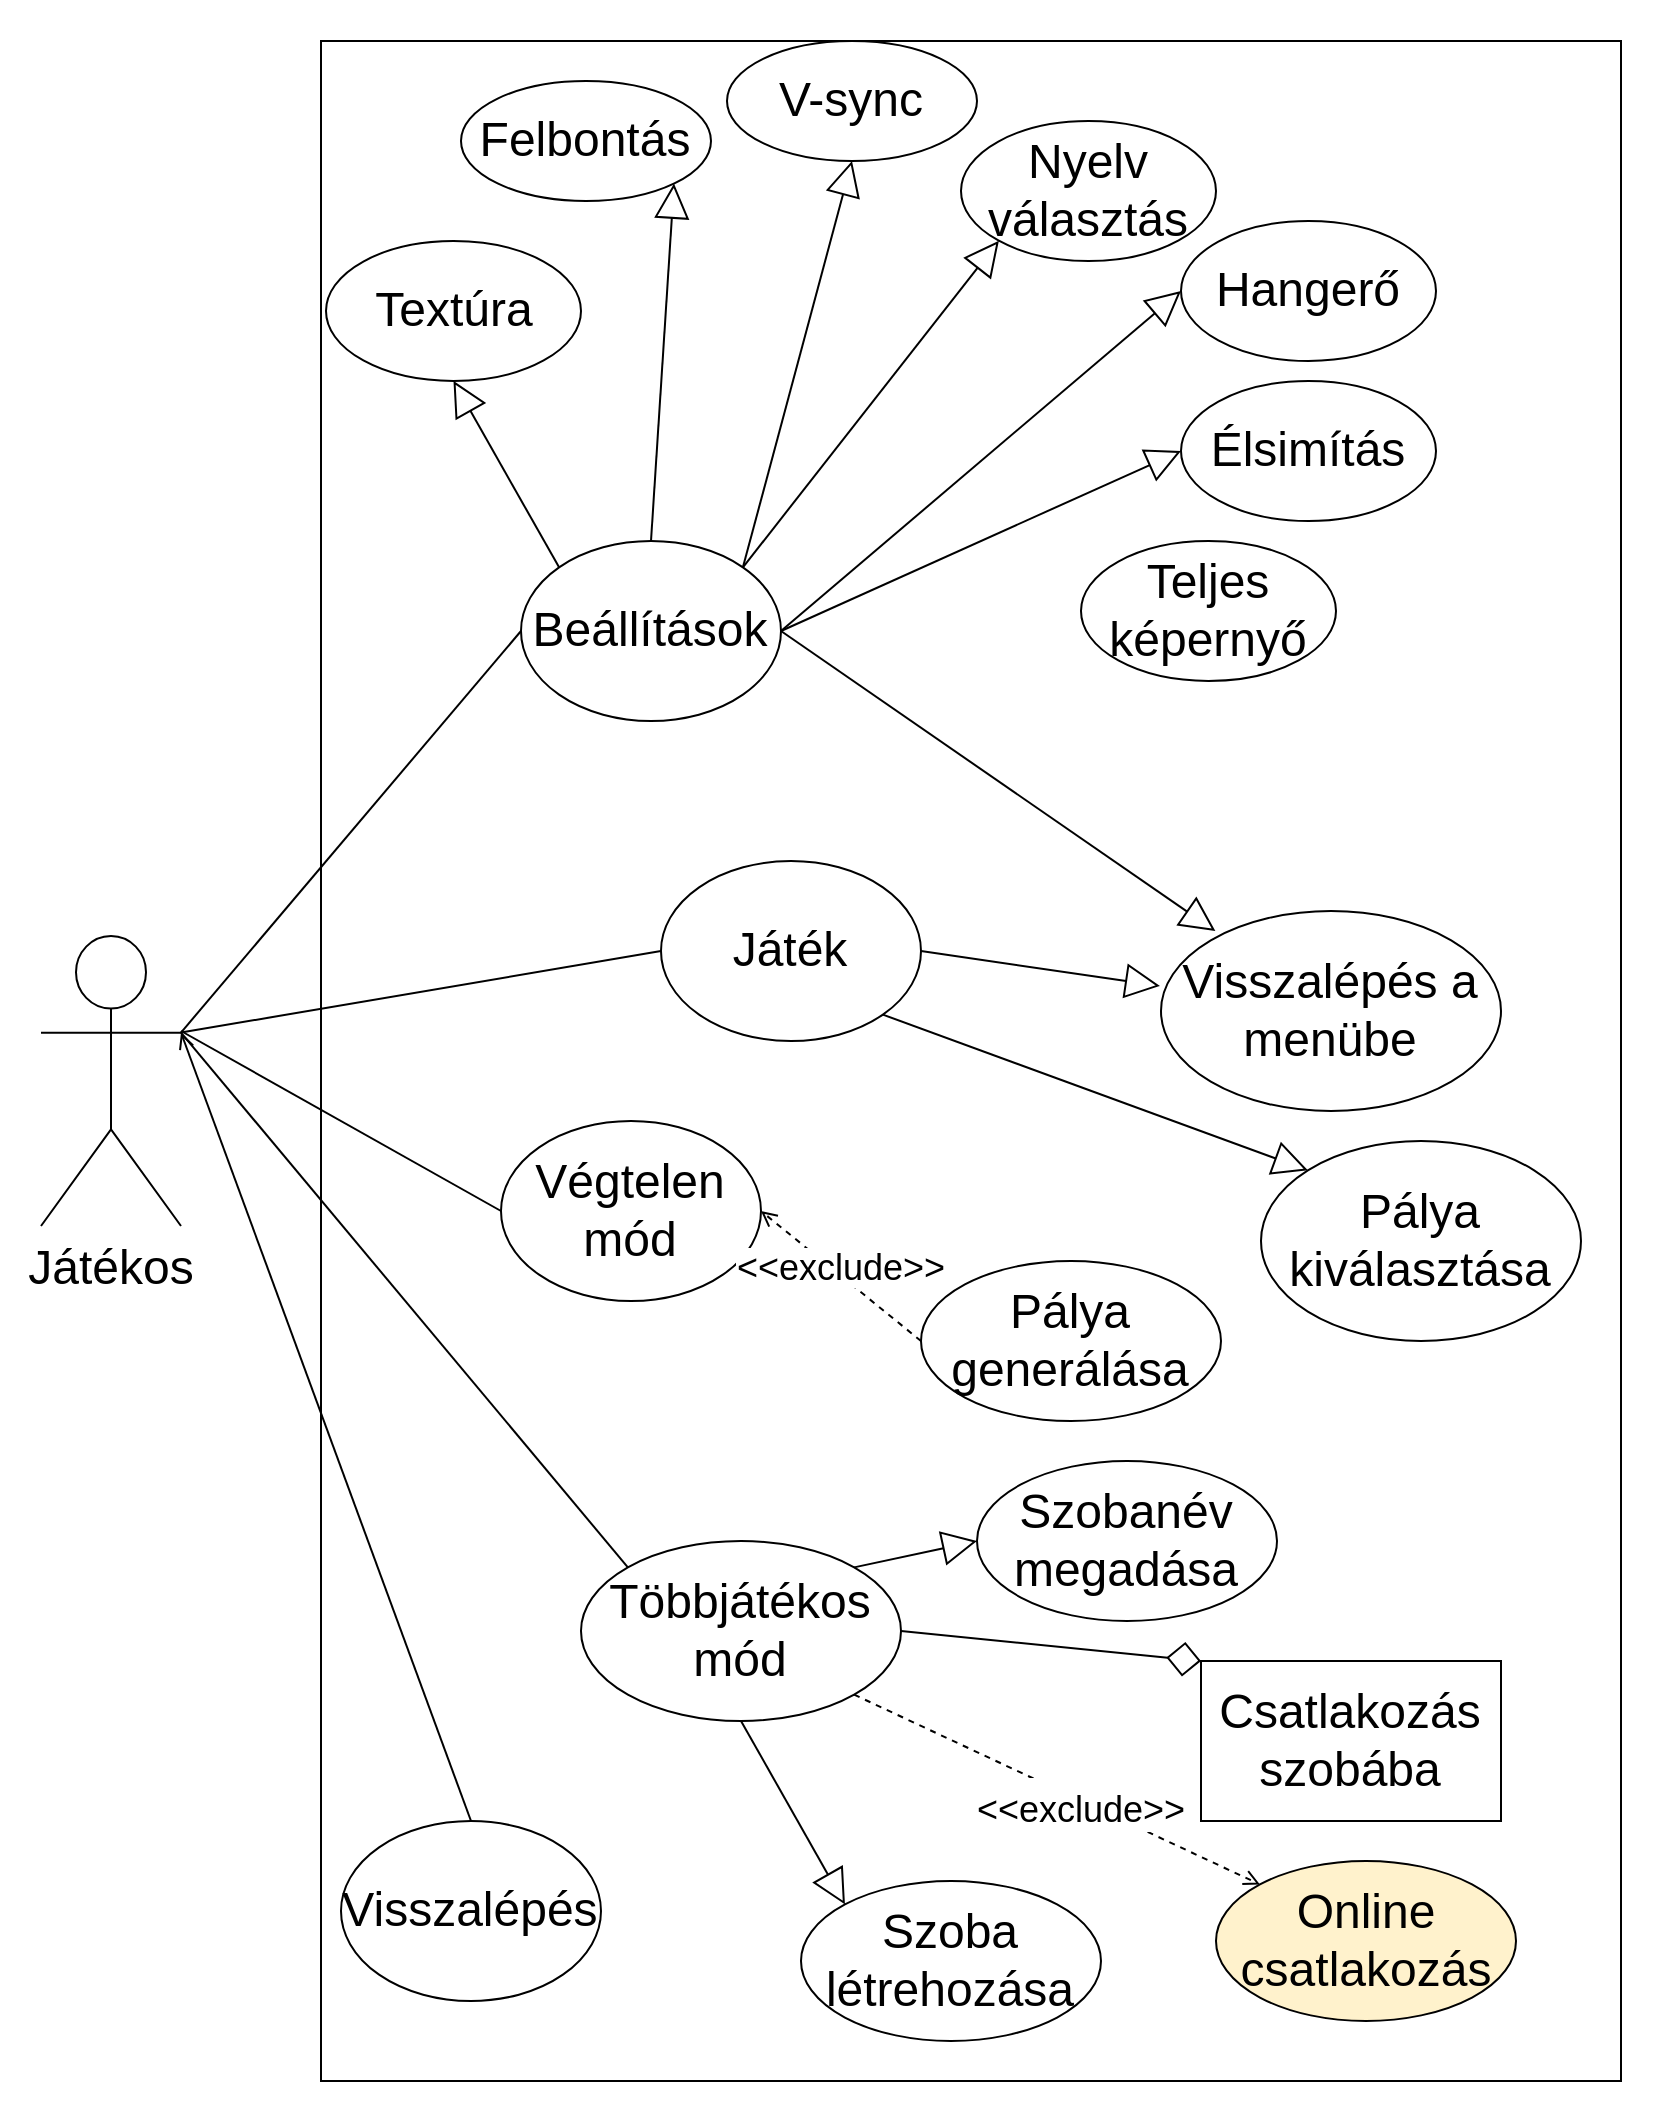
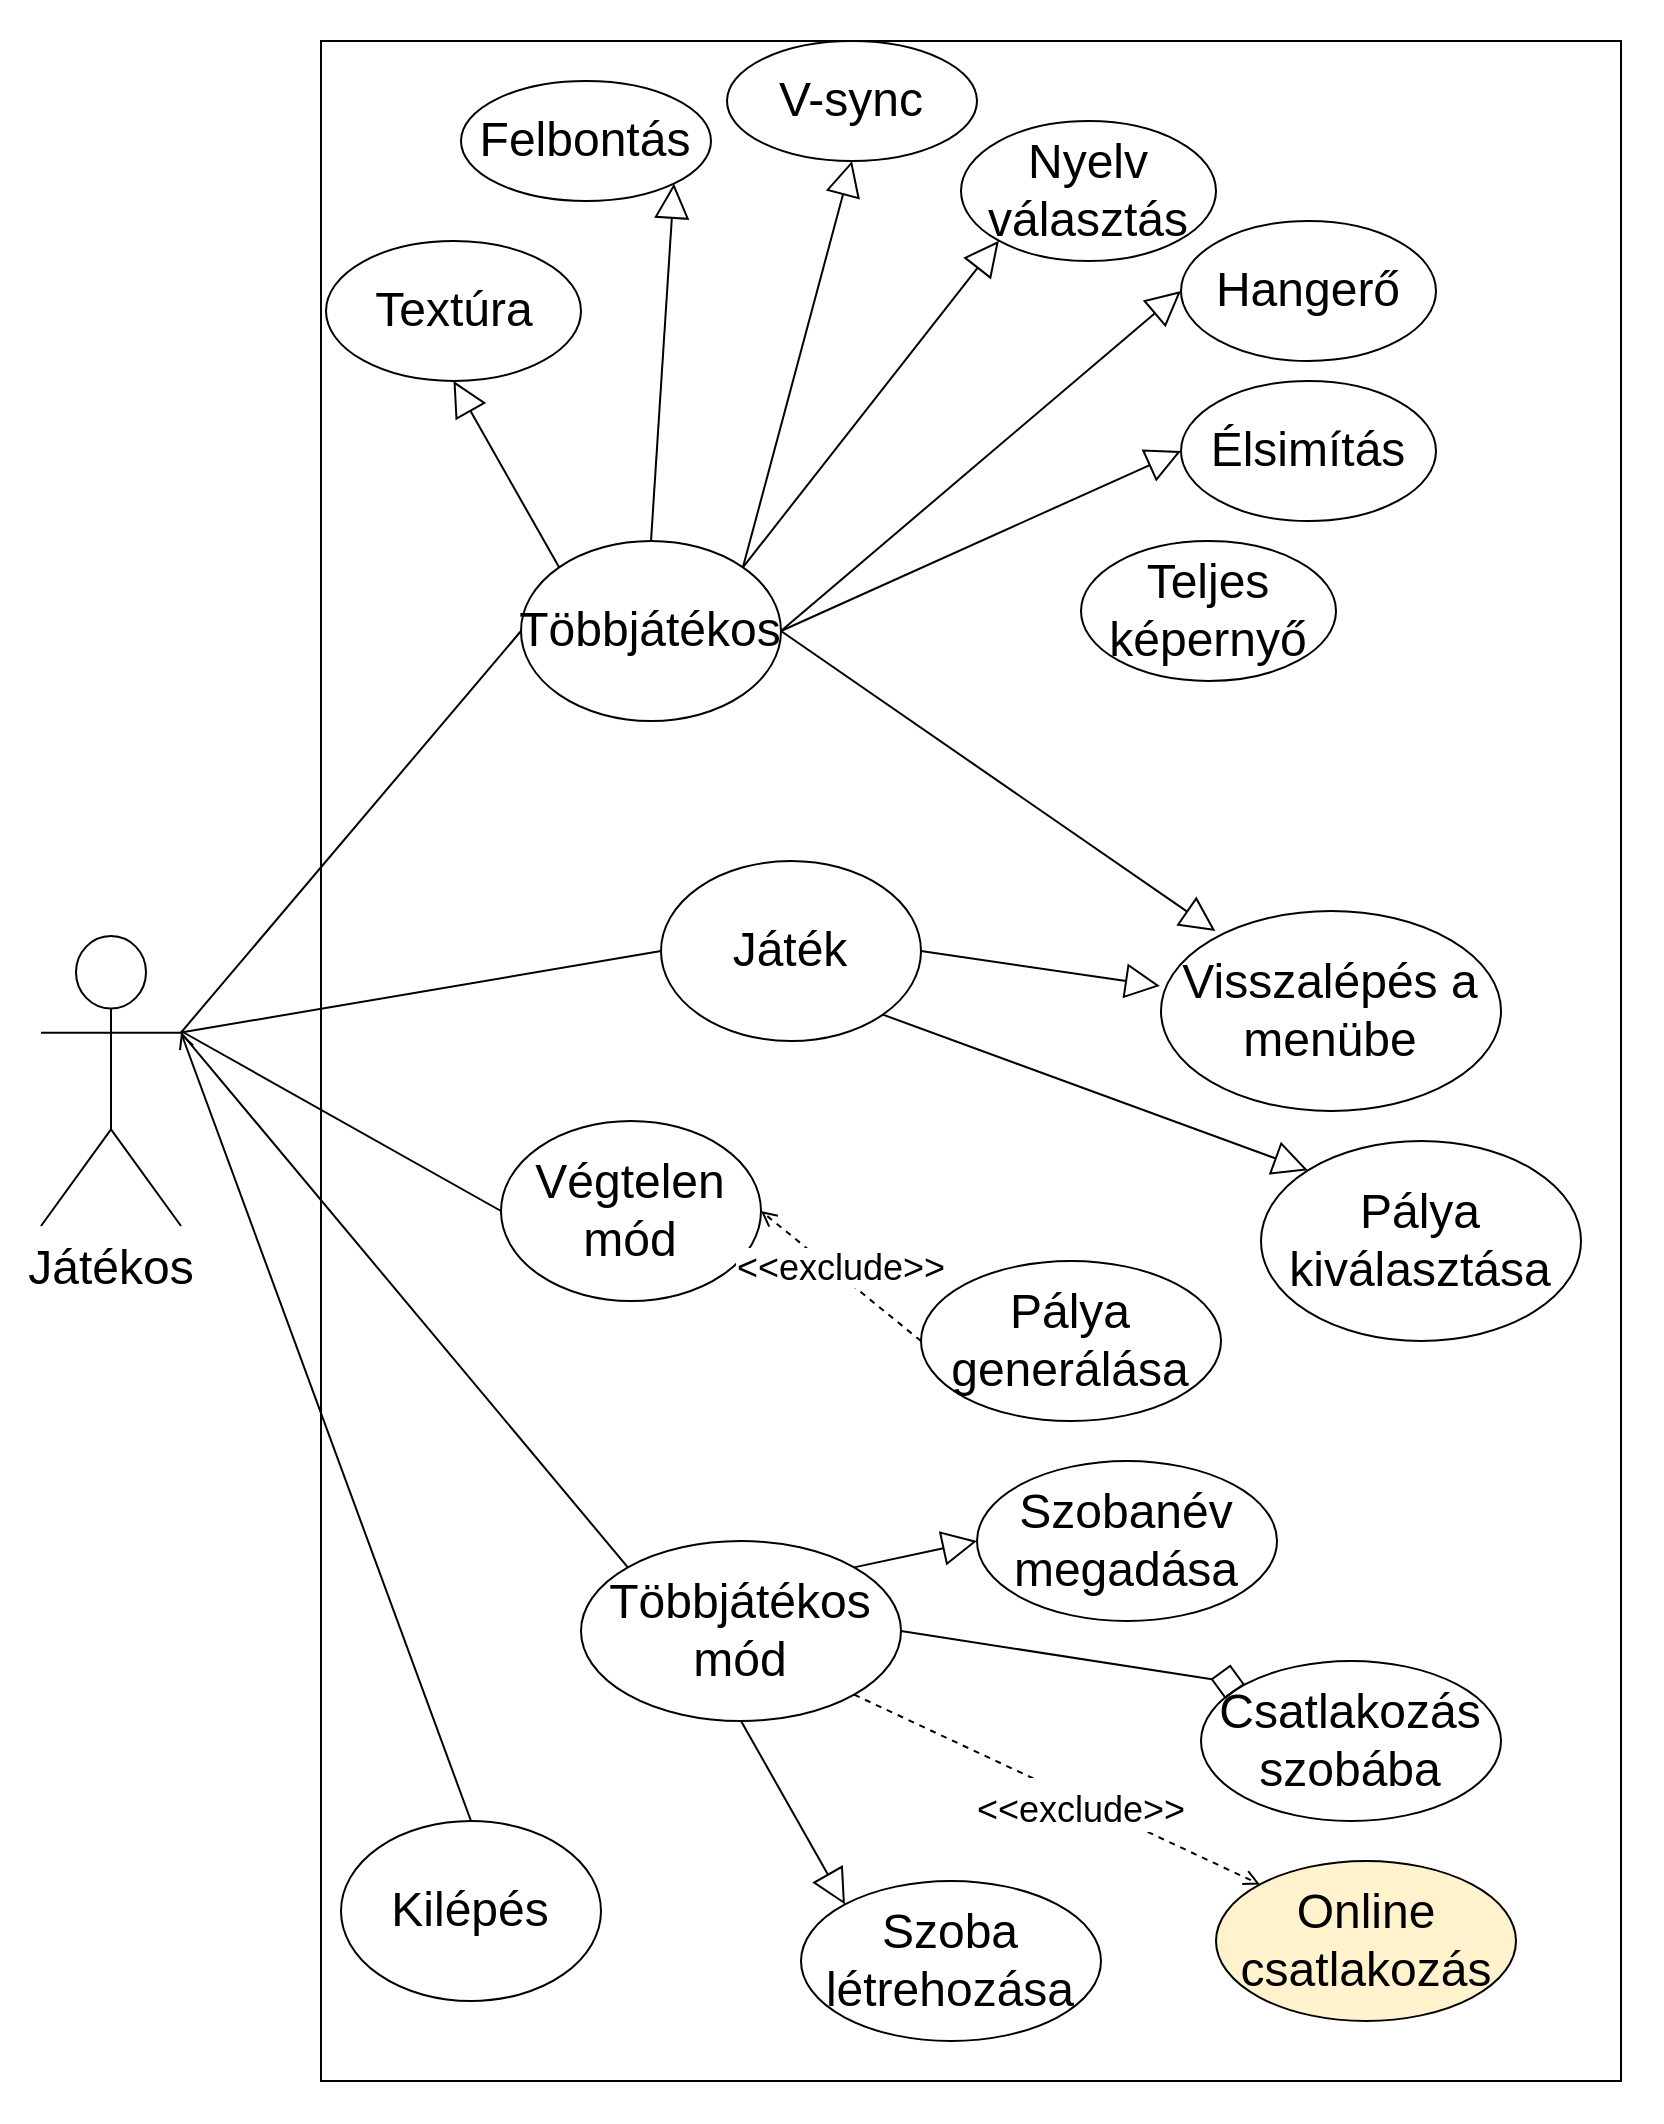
node "Beállítások": label "Beállítások" -> "Többjátékos"
node "Csatlakozás szobába": shape rectangle -> ellipse
node "Visszalépés": label "Visszalépés" -> "Kilépés"
